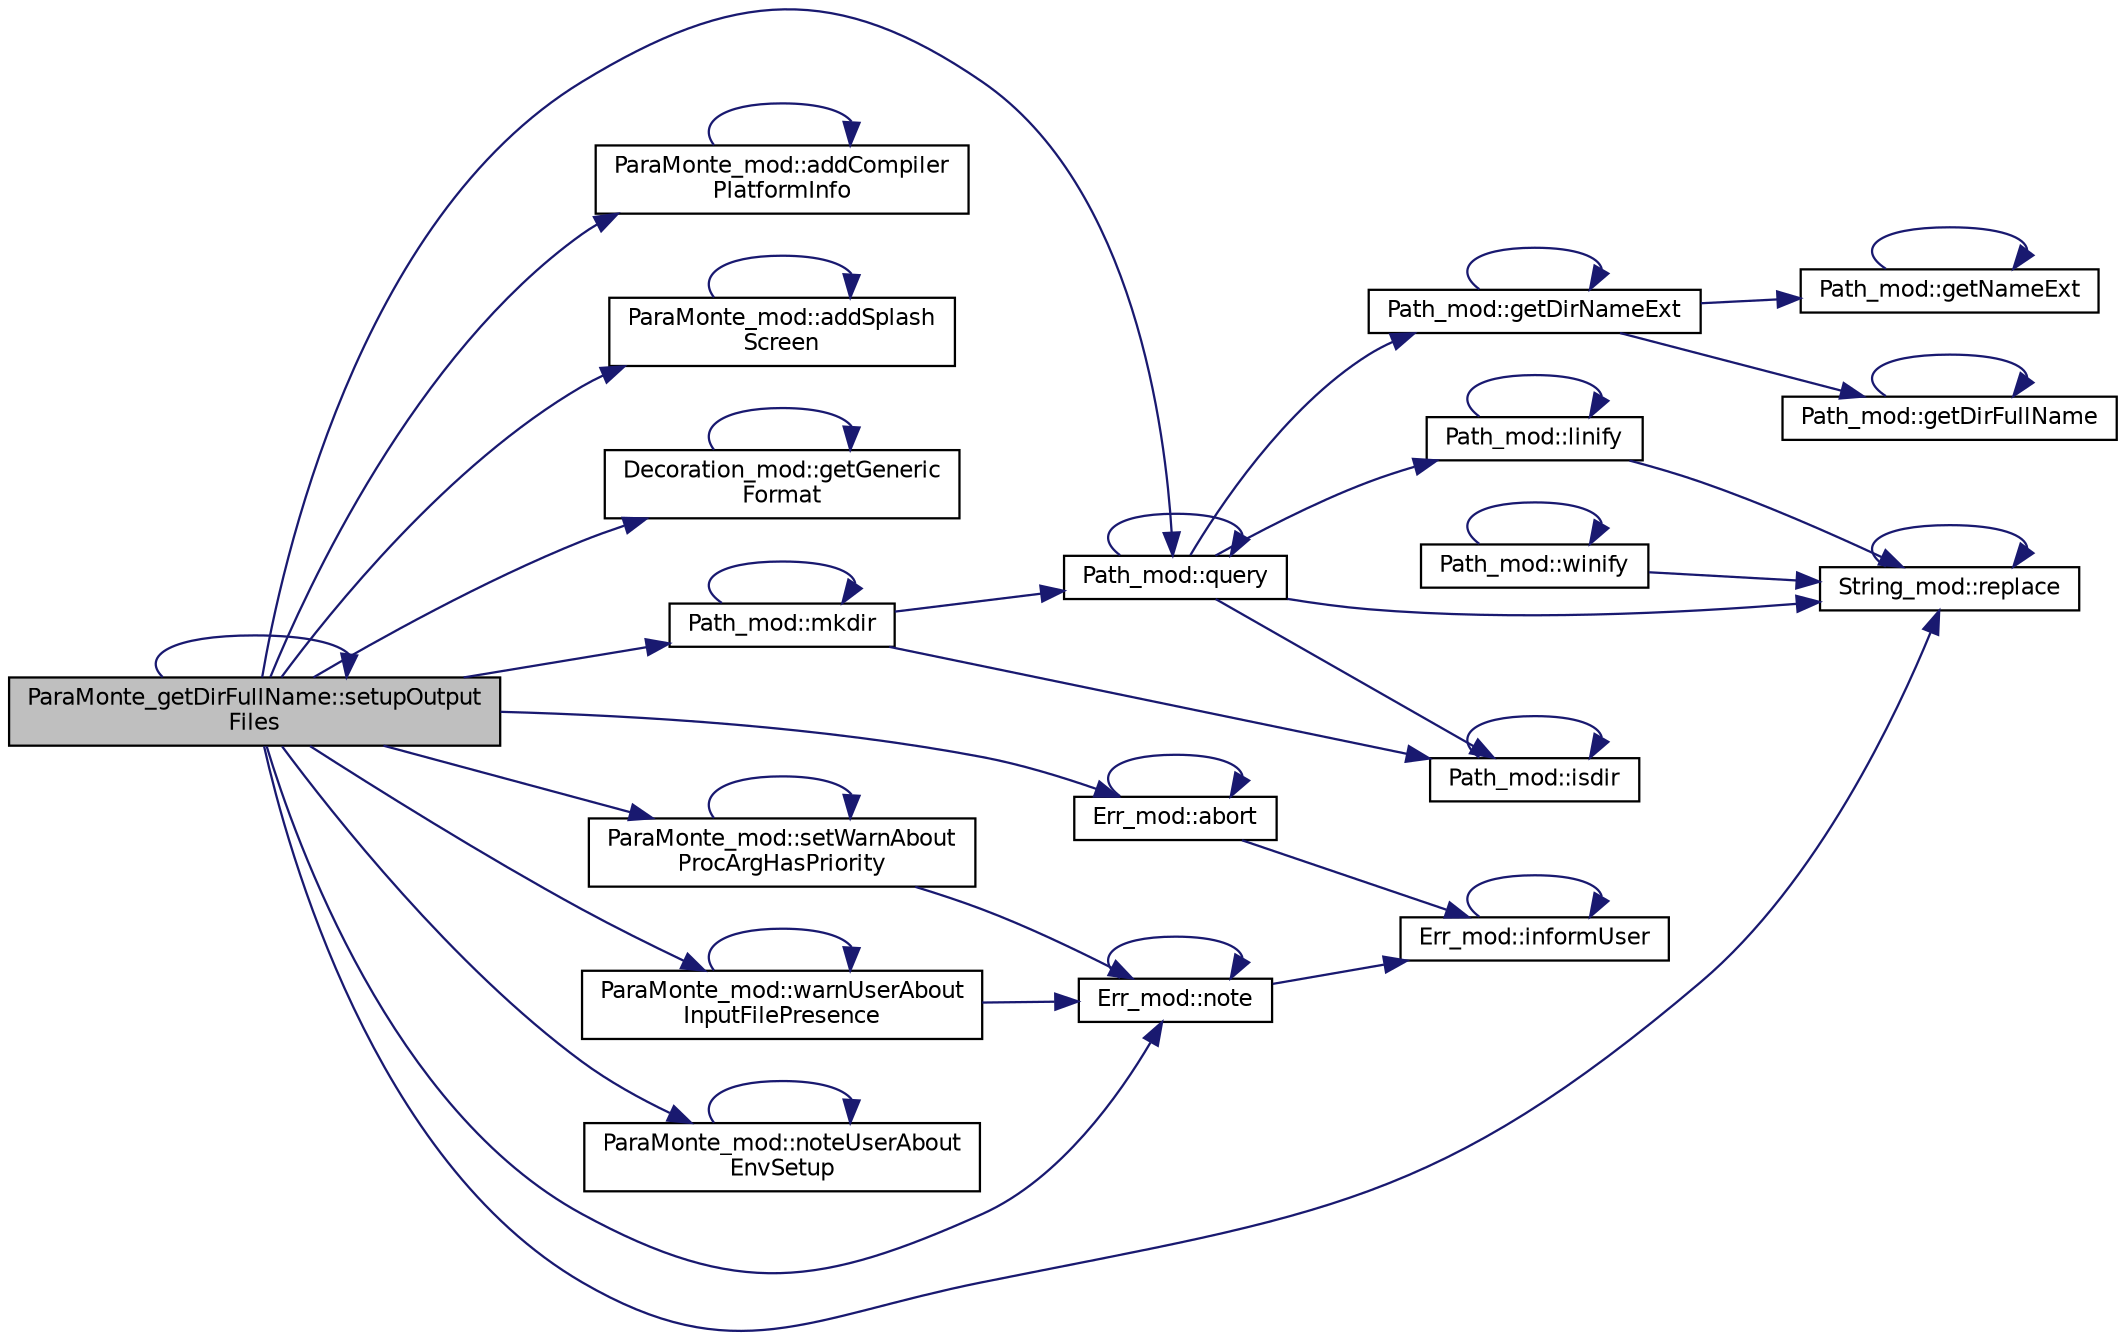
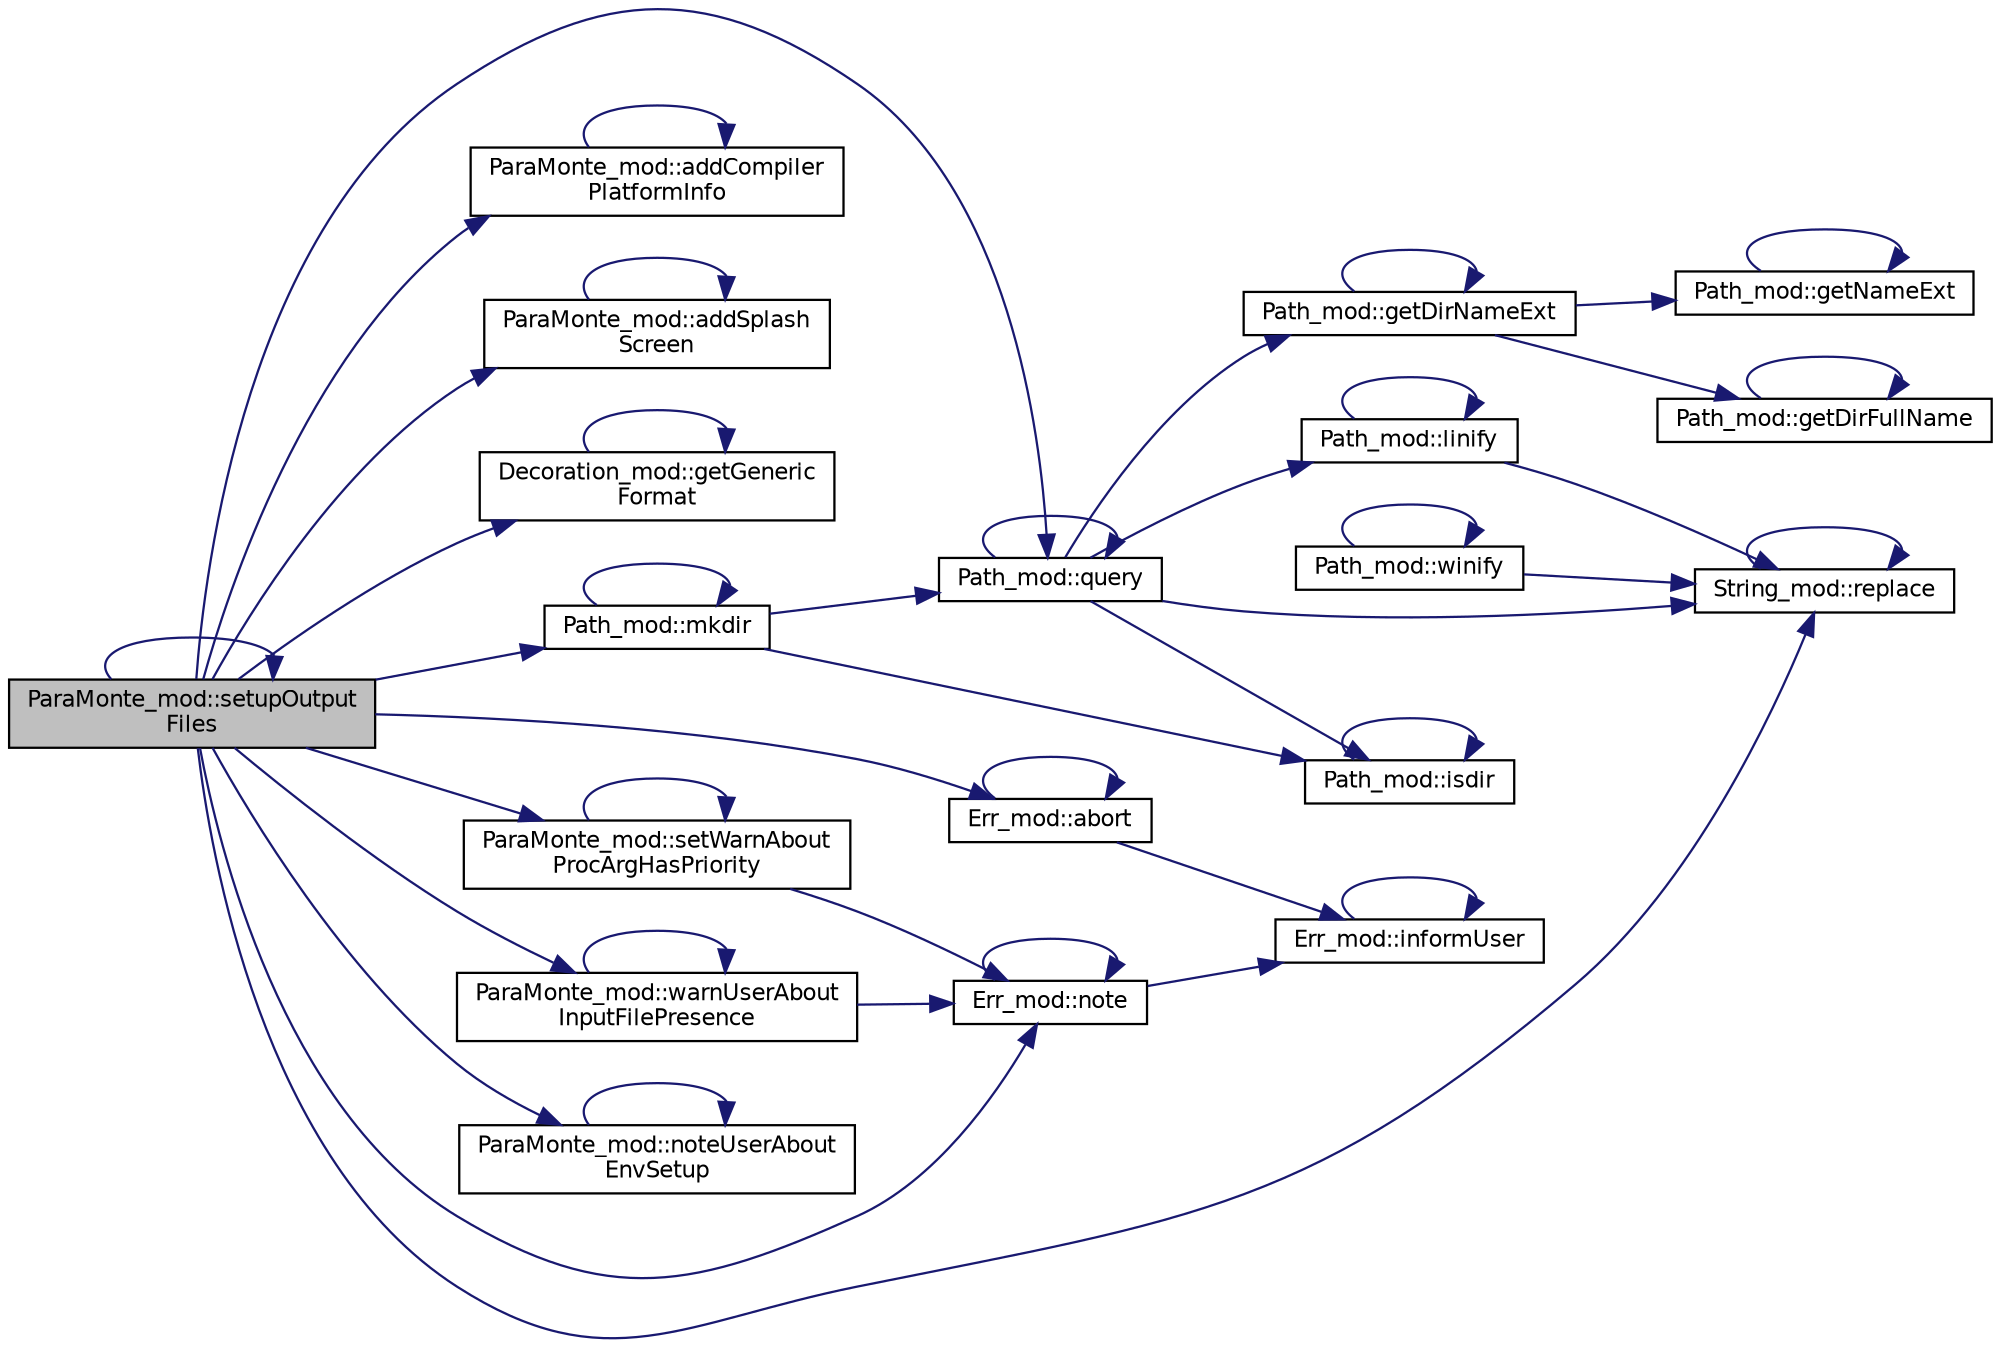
node "ParaMonte_getDirFullName::setupOutput Files": label "ParaMonte_getDirFullName::setupOutput Files" -> "ParaMonte_mod::setupOutput Files"
